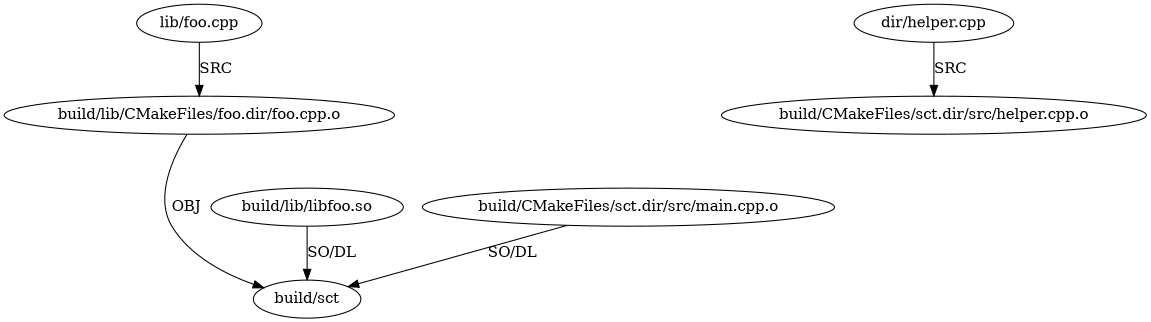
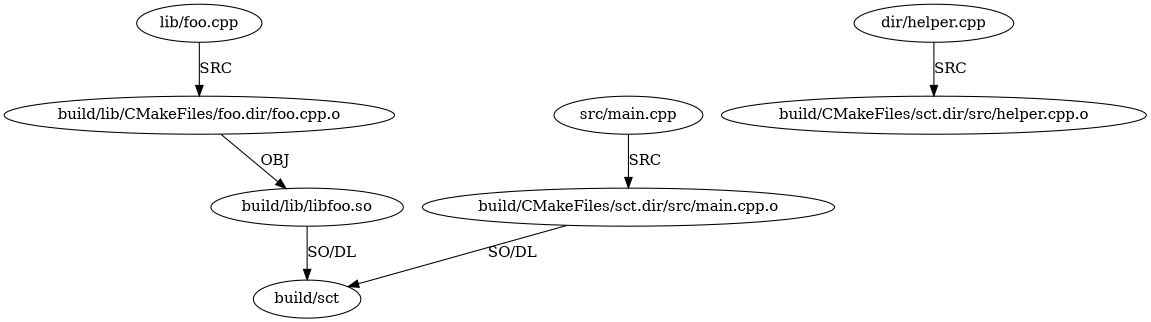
node "src/main.cpp": added
edge "build/lib/CMakeFiles/foo.dir/foo.cpp.o" -> "build/sct": now "build/lib/CMakeFiles/foo.dir/foo.cpp.o" -> "build/lib/libfoo.so"
